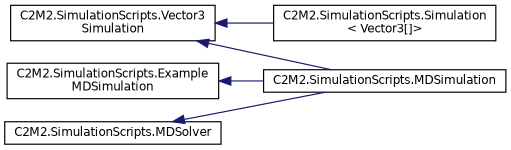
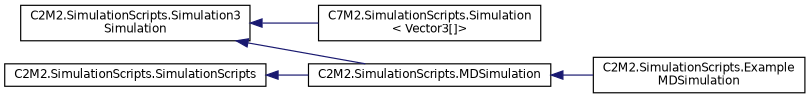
node "C2M2.SimulationScripts.Vector3 Simulation": label "C2M2.SimulationScripts.Vector3 Simulation" -> "C2M2.SimulationScripts.Simulation3 Simulation"
node "C2M2.SimulationScripts.Simulation < Vector3[]>": label "C2M2.SimulationScripts.Simulation < Vector3[]>" -> "C7M2.SimulationScripts.Simulation < Vector3[]>"
edge "C2M2.SimulationScripts.MDSimulation" -> "C2M2.SimulationScripts.Example MDSimulation": reversed
node "C2M2.SimulationScripts.MDSolver": label "C2M2.SimulationScripts.MDSolver" -> "C2M2.SimulationScripts.SimulationScripts"
